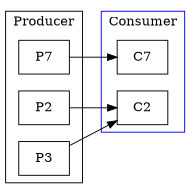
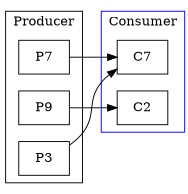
node "P2": label "P2" -> "P9"
edge "P3" -> "C2": now "P3" -> "C7"
